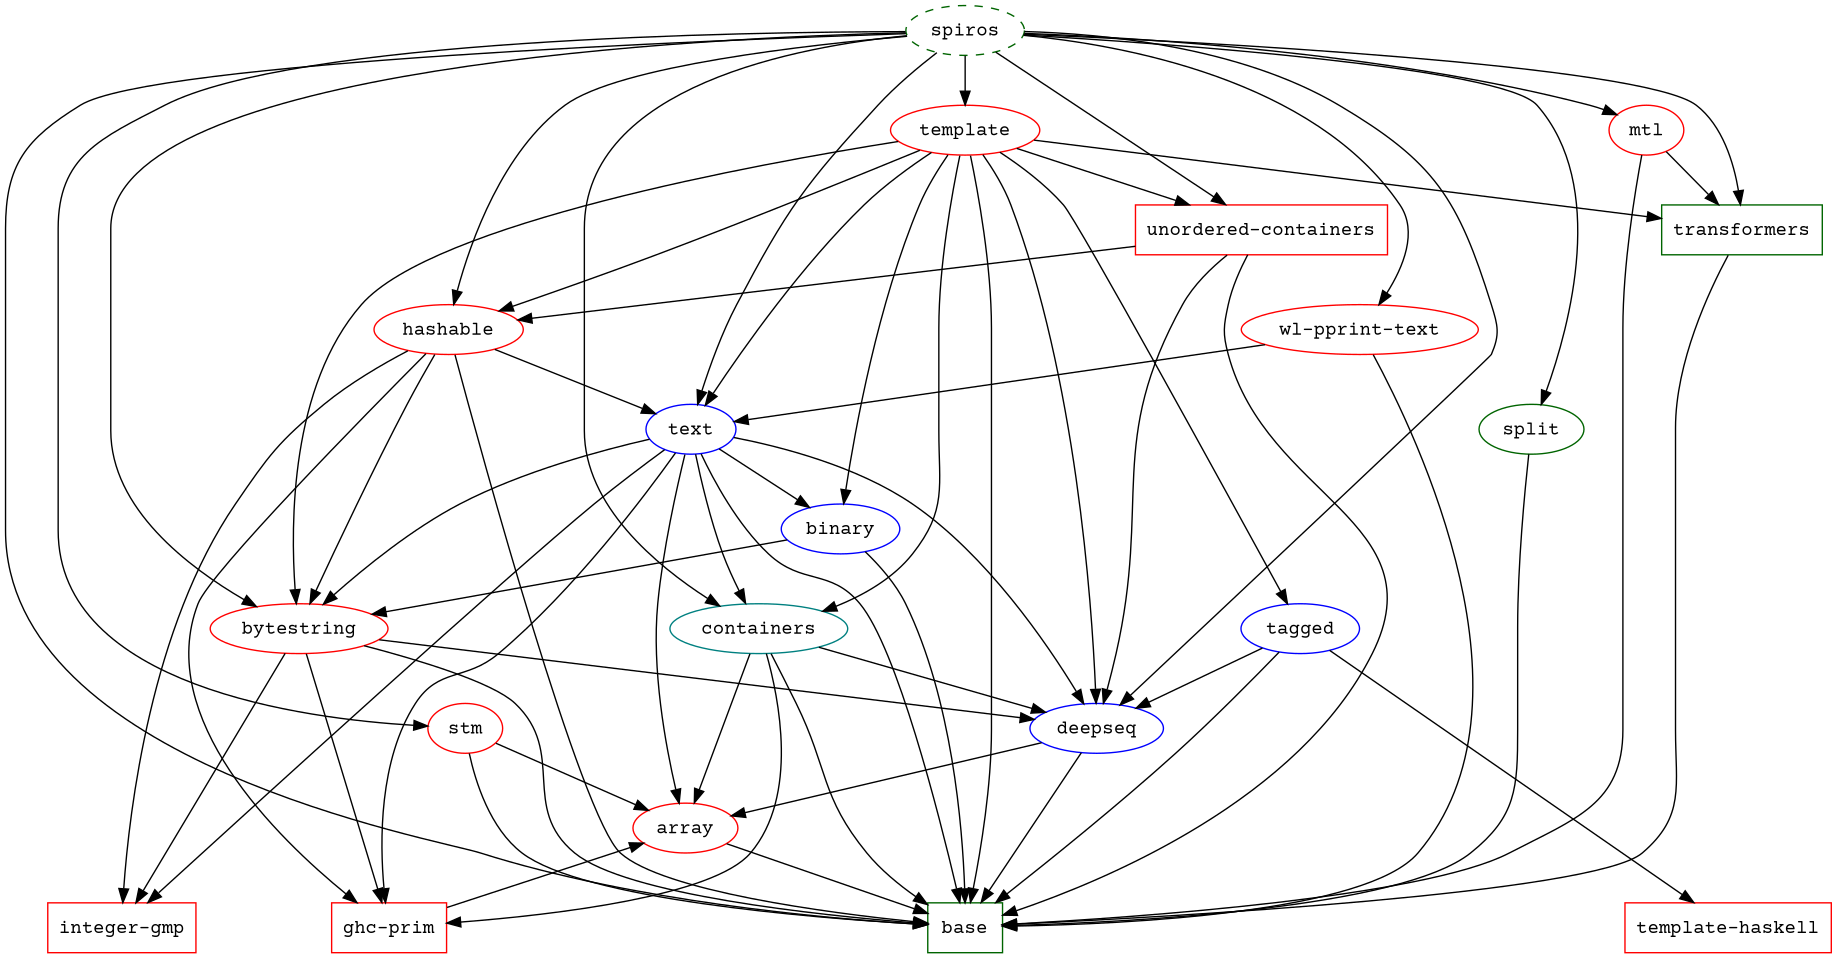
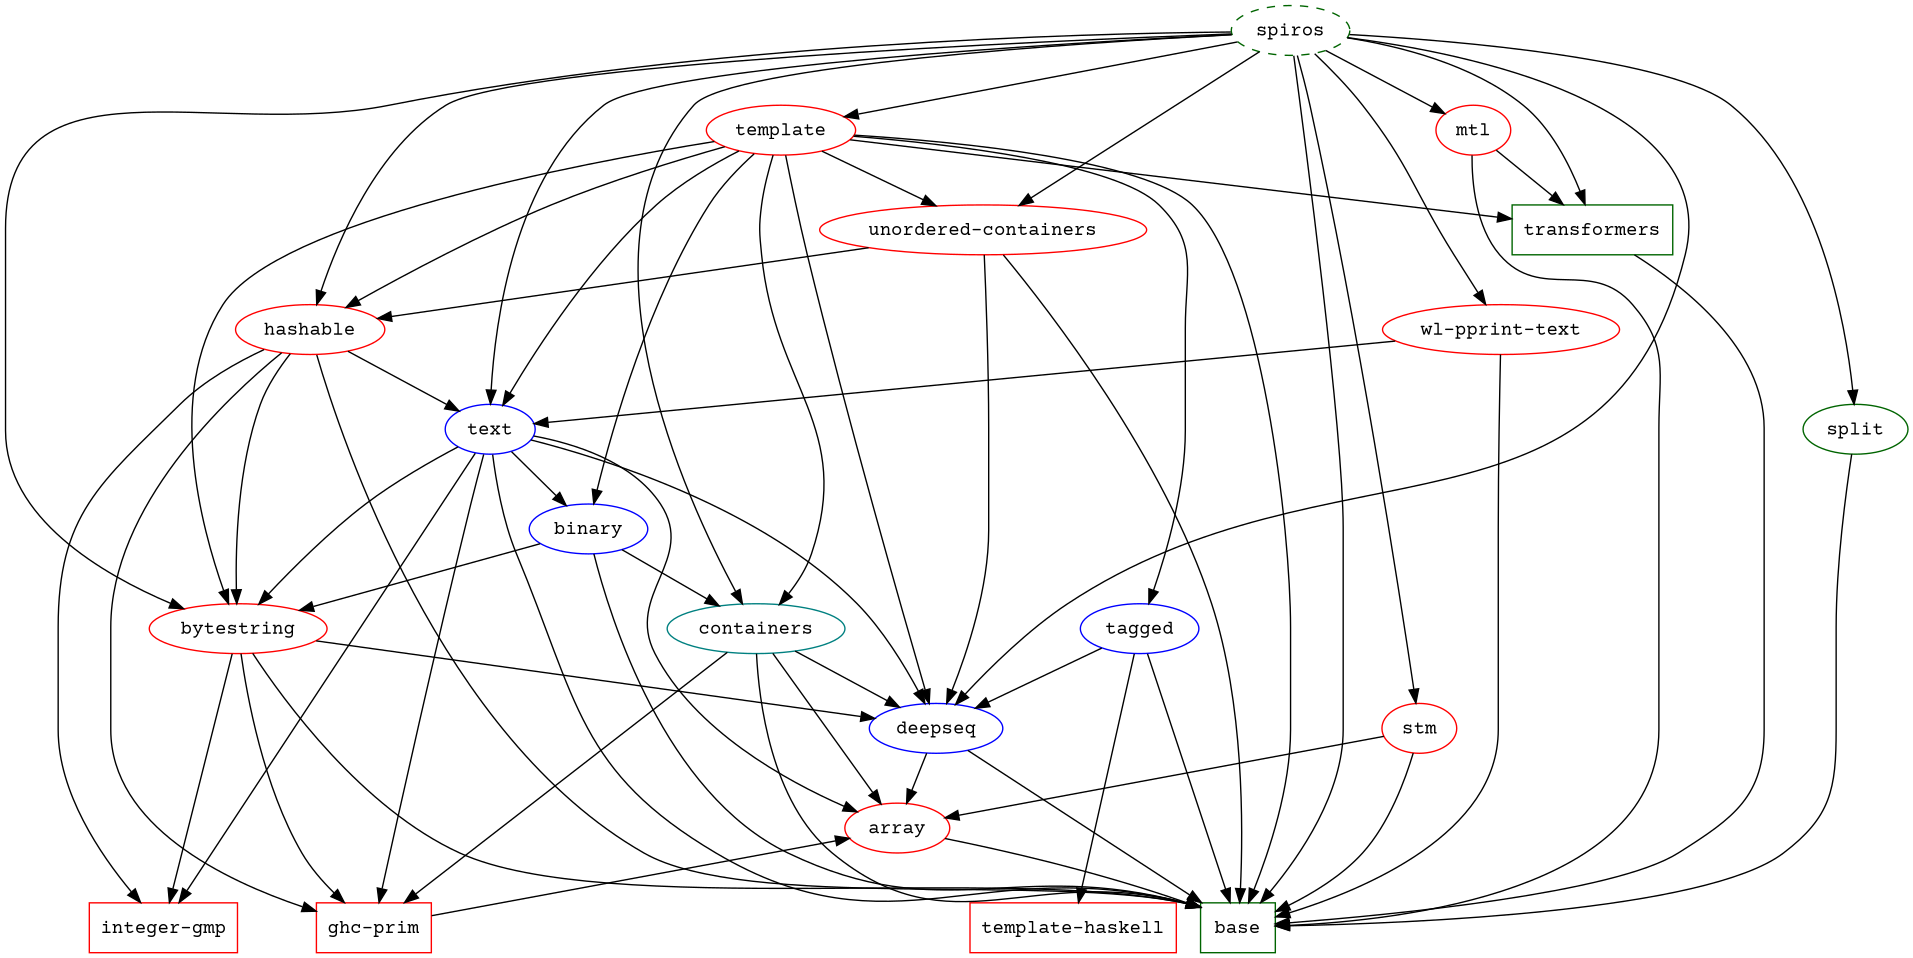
node "unordered-containers": shape box -> ellipse
edge "text" -> "containers": now "binary" -> "containers"
